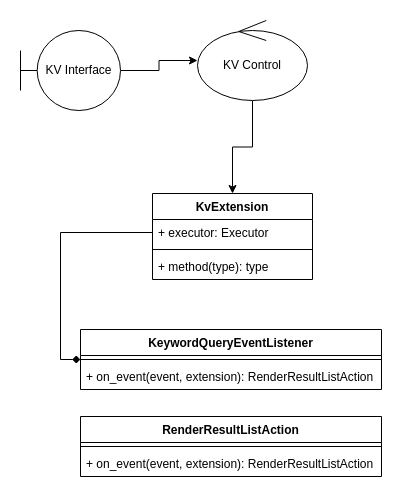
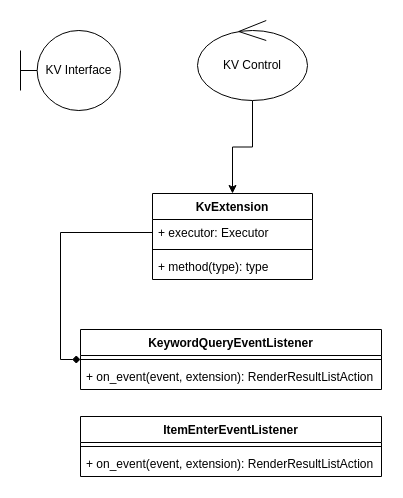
edge "KV Interface" -> "KV Control": removed
node "RenderResultListAction": label "RenderResultListAction" -> "ItemEnterEventListener"
